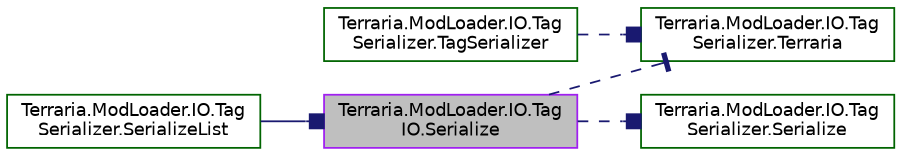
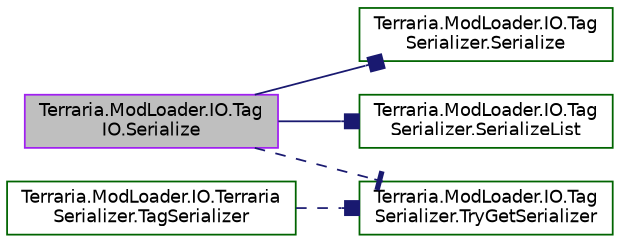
node "Terraria.ModLoader.IO.Tag Serializer.TagSerializer": label "Terraria.ModLoader.IO.Tag Serializer.TagSerializer" -> "Terraria.ModLoader.IO.Terraria Serializer.TagSerializer"
node "Terraria.ModLoader.IO.Tag Serializer.Terraria": label "Terraria.ModLoader.IO.Tag Serializer.Terraria" -> "Terraria.ModLoader.IO.Tag Serializer.TryGetSerializer"
edge "Terraria.ModLoader.IO.Tag Serializer.SerializeList" -> "Terraria.ModLoader.IO.Tag IO.Serialize": reversed
edge "Terraria.ModLoader.IO.Tag IO.Serialize" -> "Terraria.ModLoader.IO.Tag Serializer.Serialize": style dashed -> solid
